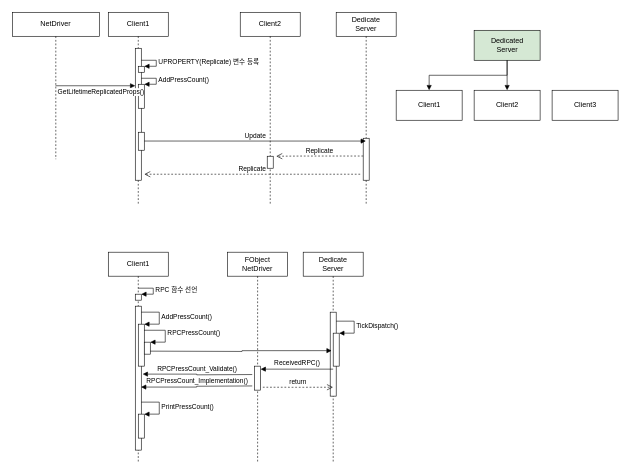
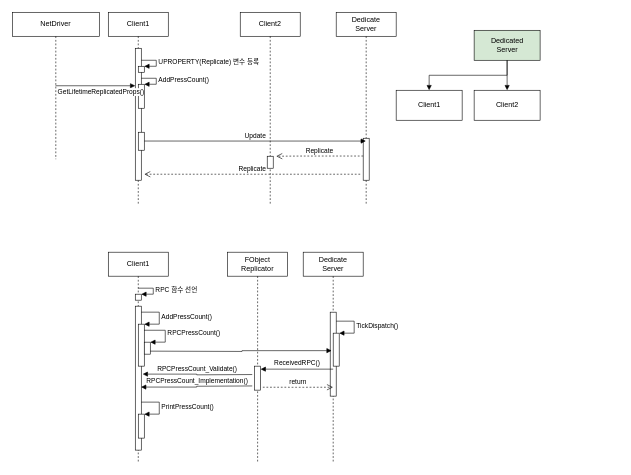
node "Client3": removed
node "FObject NetDriver": label "FObject NetDriver" -> "FObject Replicator"
